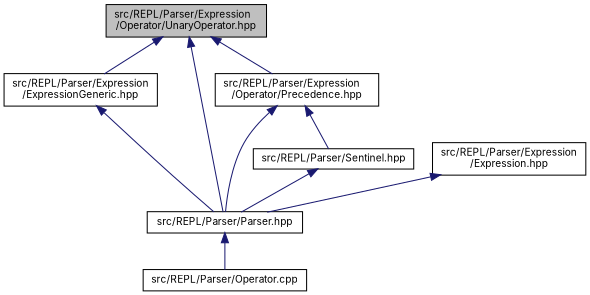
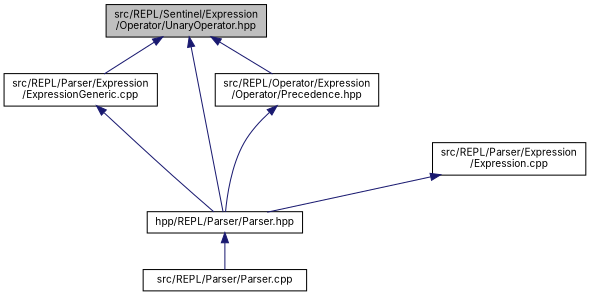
node "src/REPL/Parser/Expression /Operator/UnaryOperator.hpp": label "src/REPL/Parser/Expression /Operator/UnaryOperator.hpp" -> "src/REPL/Sentinel/Expression /Operator/UnaryOperator.hpp"
node "src/REPL/Parser/Expression /ExpressionGeneric.hpp": label "src/REPL/Parser/Expression /ExpressionGeneric.hpp" -> "src/REPL/Parser/Expression /ExpressionGeneric.cpp"
node "src/REPL/Parser/Expression /Operator/Precedence.hpp": label "src/REPL/Parser/Expression /Operator/Precedence.hpp" -> "src/REPL/Operator/Expression /Operator/Precedence.hpp"
node "src/REPL/Parser/Sentinel.hpp": removed
node "src/REPL/Parser/Expression /Expression.hpp": label "src/REPL/Parser/Expression /Expression.hpp" -> "src/REPL/Parser/Expression /Expression.cpp"
node "src/REPL/Parser/Parser.hpp": label "src/REPL/Parser/Parser.hpp" -> "hpp/REPL/Parser/Parser.hpp"
node "src/REPL/Parser/Operator.cpp": label "src/REPL/Parser/Operator.cpp" -> "src/REPL/Parser/Parser.cpp"
